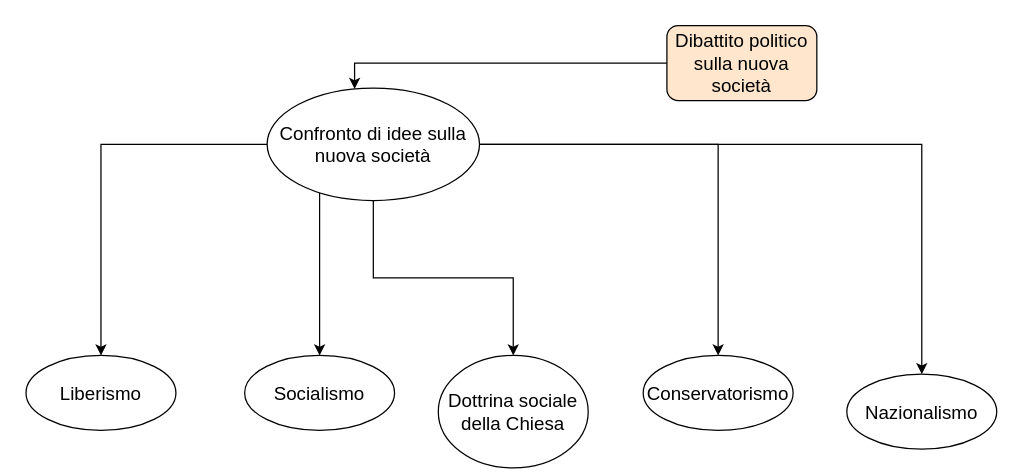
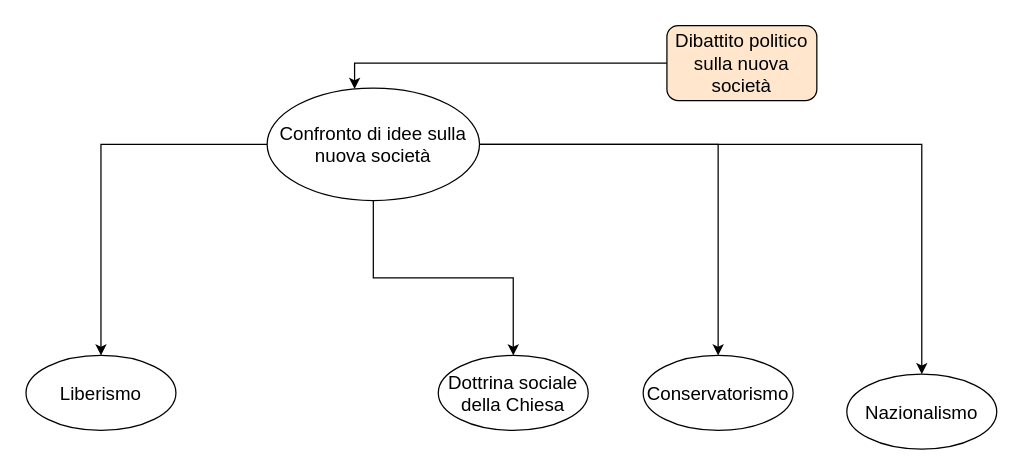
edge "Confronto di idee sulla nuova società" -> "Socialismo": removed
node "Socialismo": removed
node "Dottrina sociale della Chiesa": size 150x113 -> 150x75
